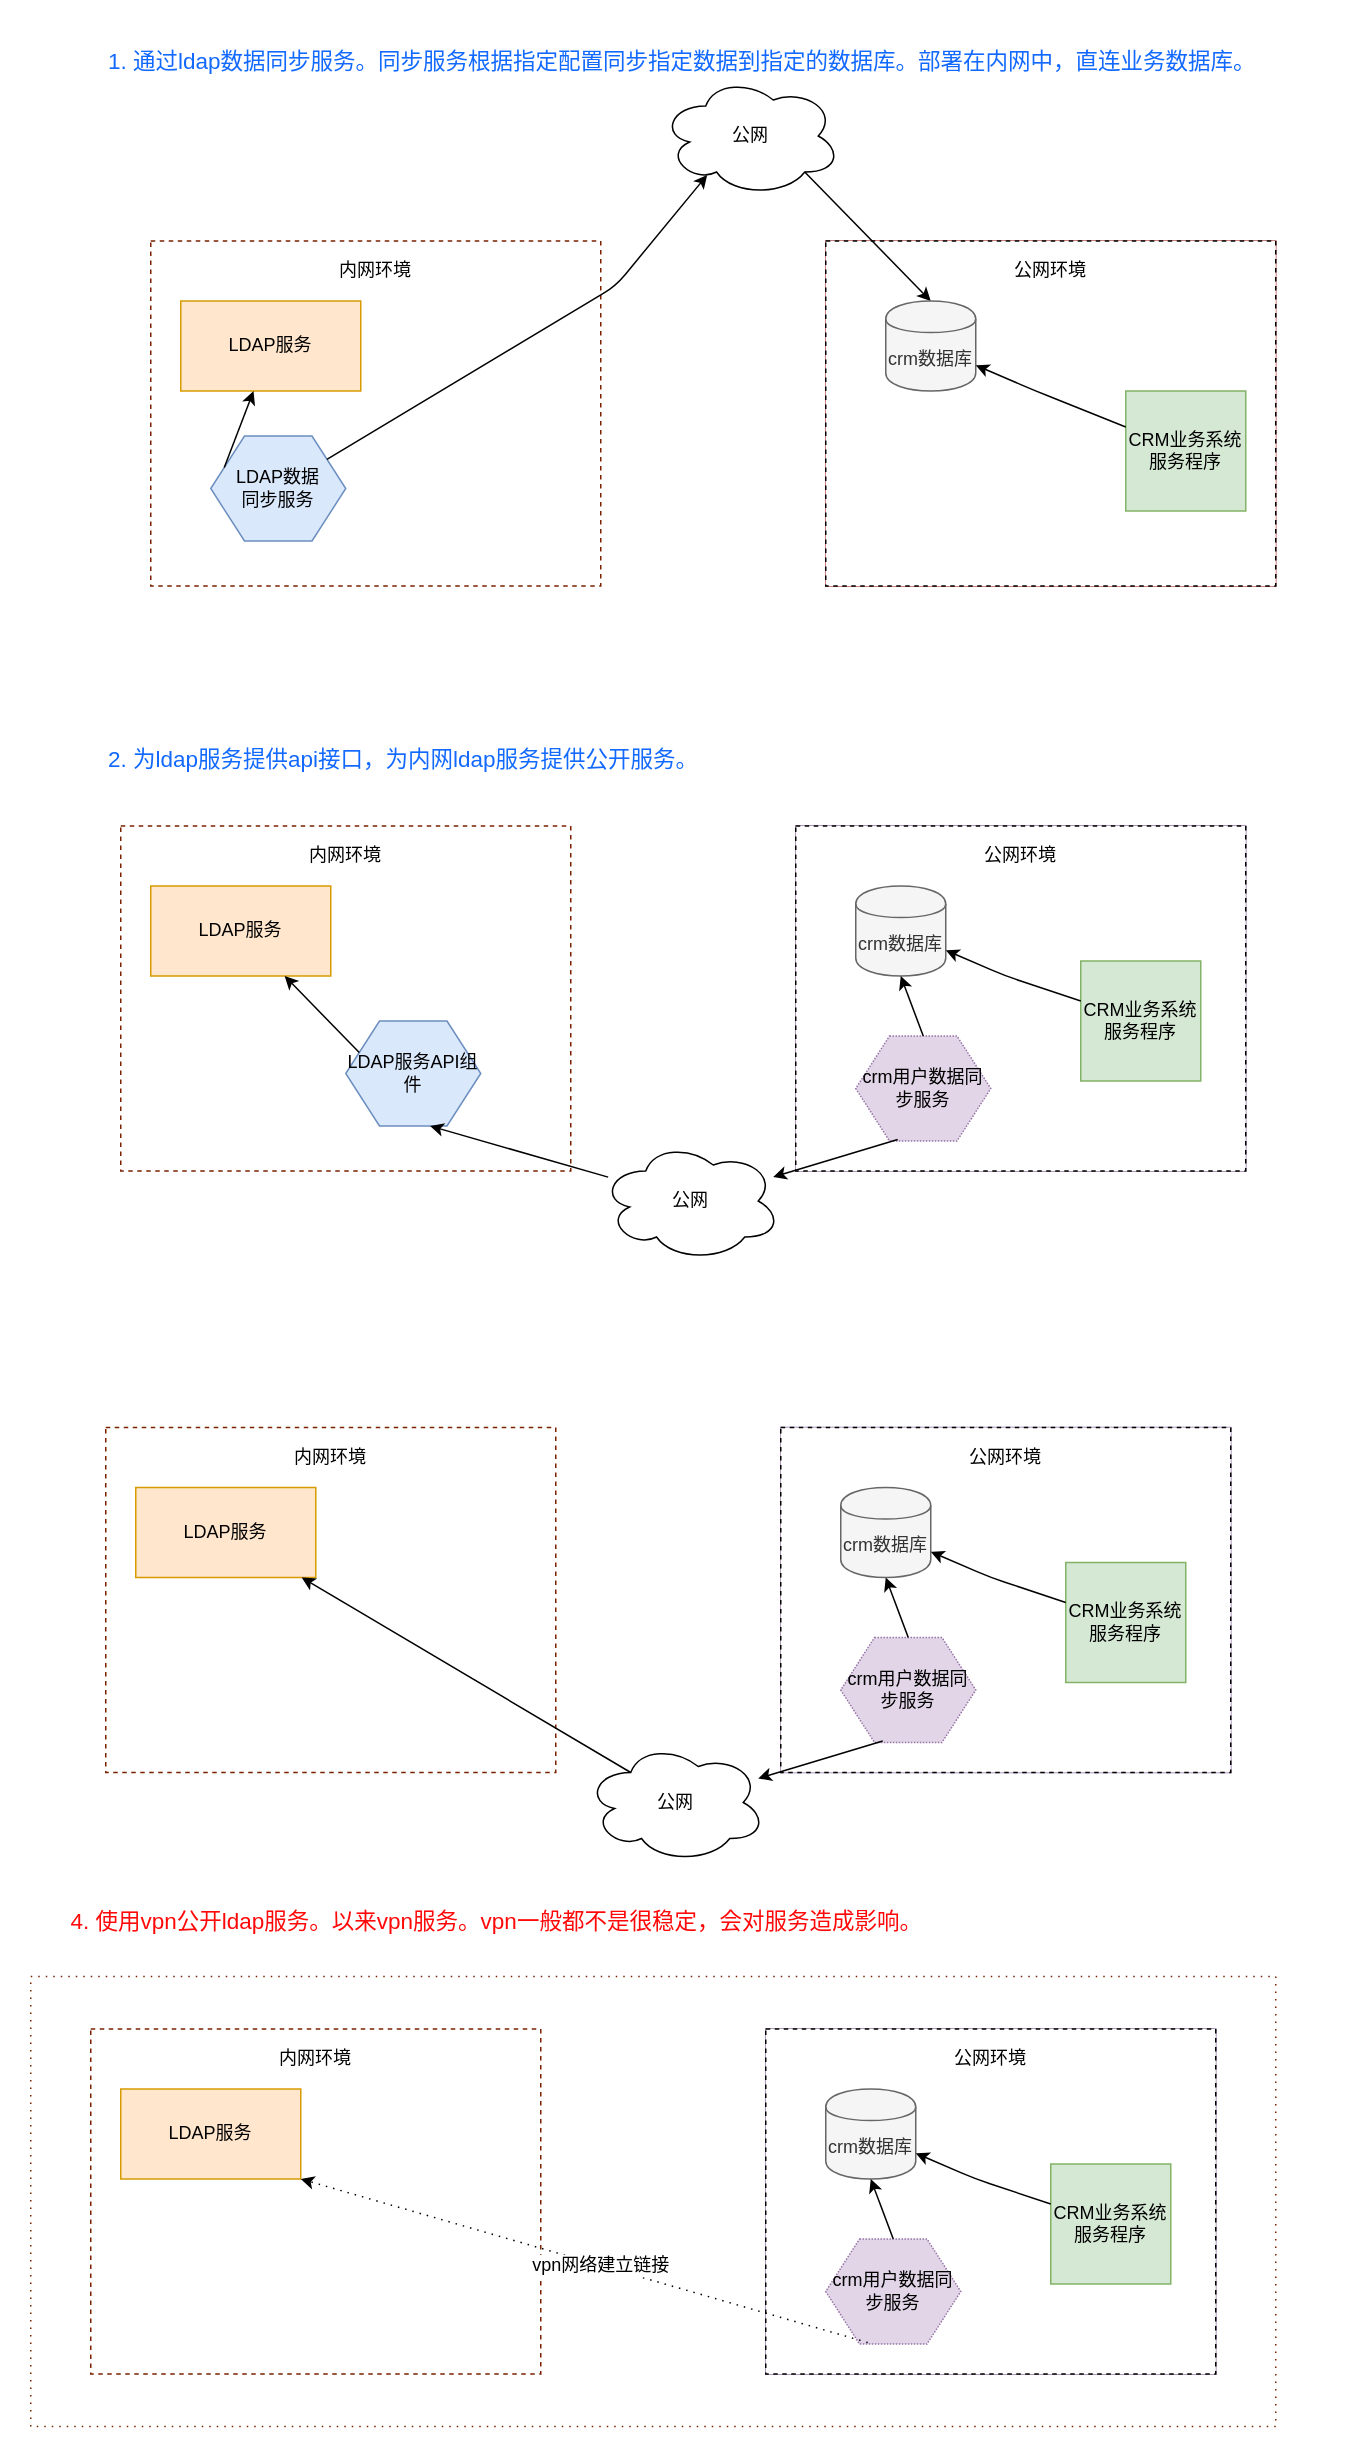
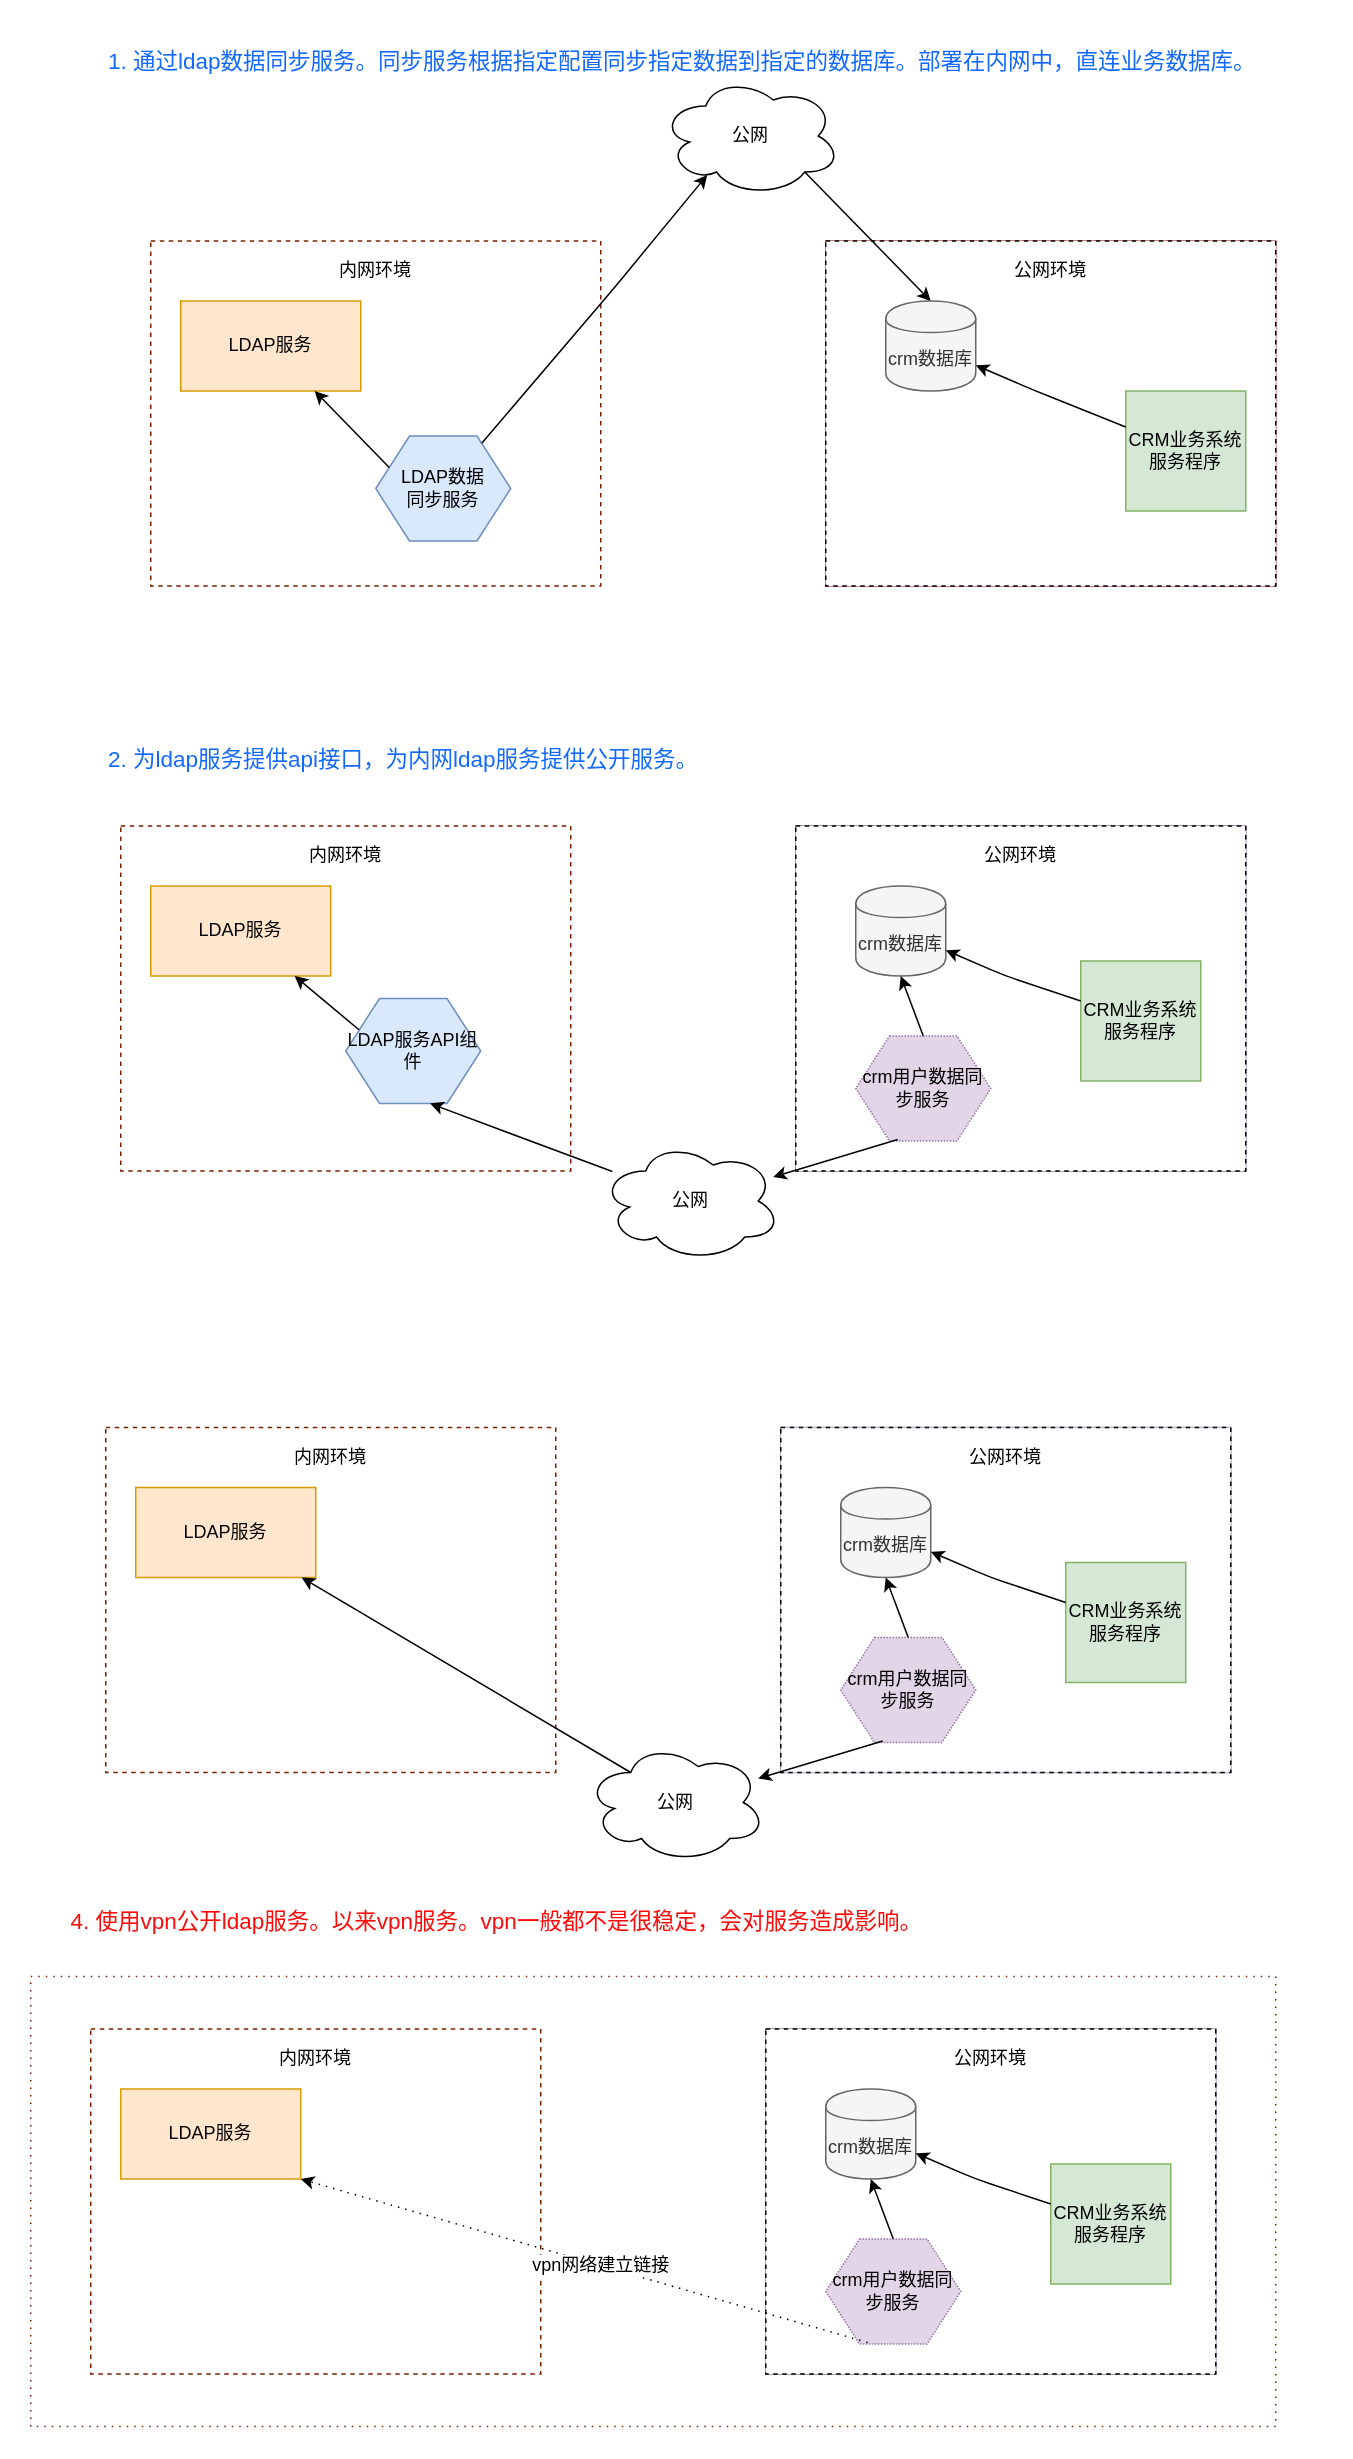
node "LDAP数据 同步服务": moved (278, 488) -> (443, 488)
node "LDAP服务API组件": moved (413, 1073) -> (413, 1051)
